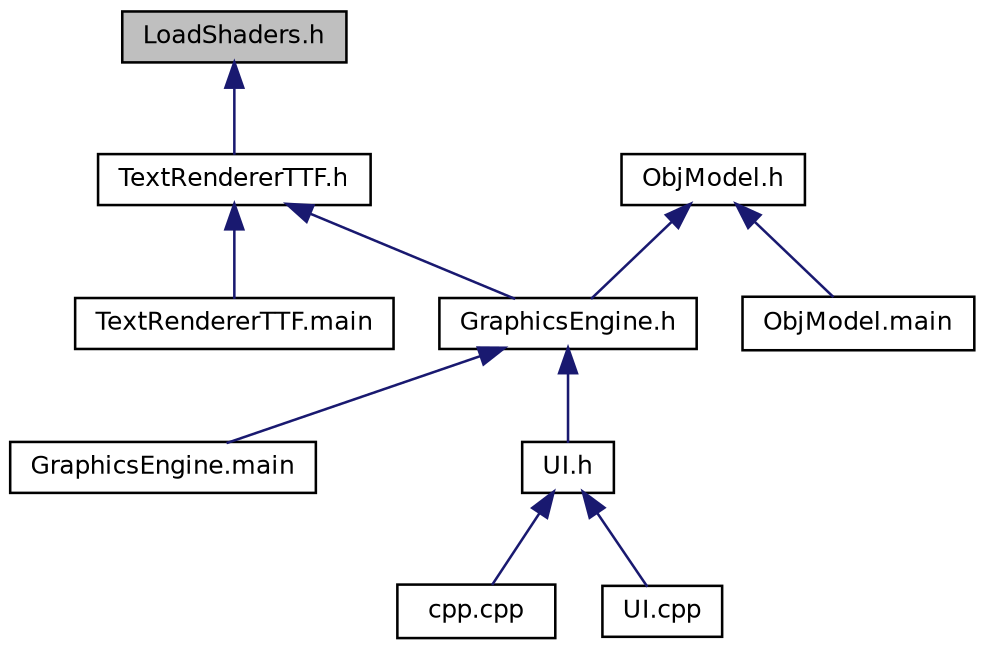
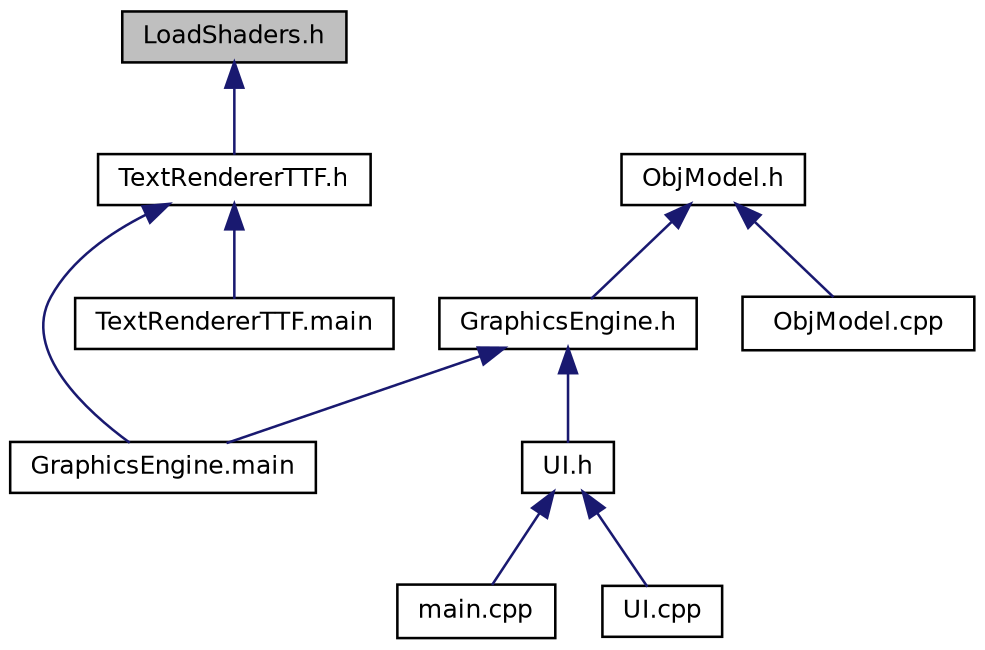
edge "GraphicsEngine.h" -> "TextRendererTTF.h": now "GraphicsEngine.main" -> "TextRendererTTF.h"
node "ObjModel.main": label "ObjModel.main" -> "ObjModel.cpp"
node "cpp.cpp": label "cpp.cpp" -> "main.cpp"
